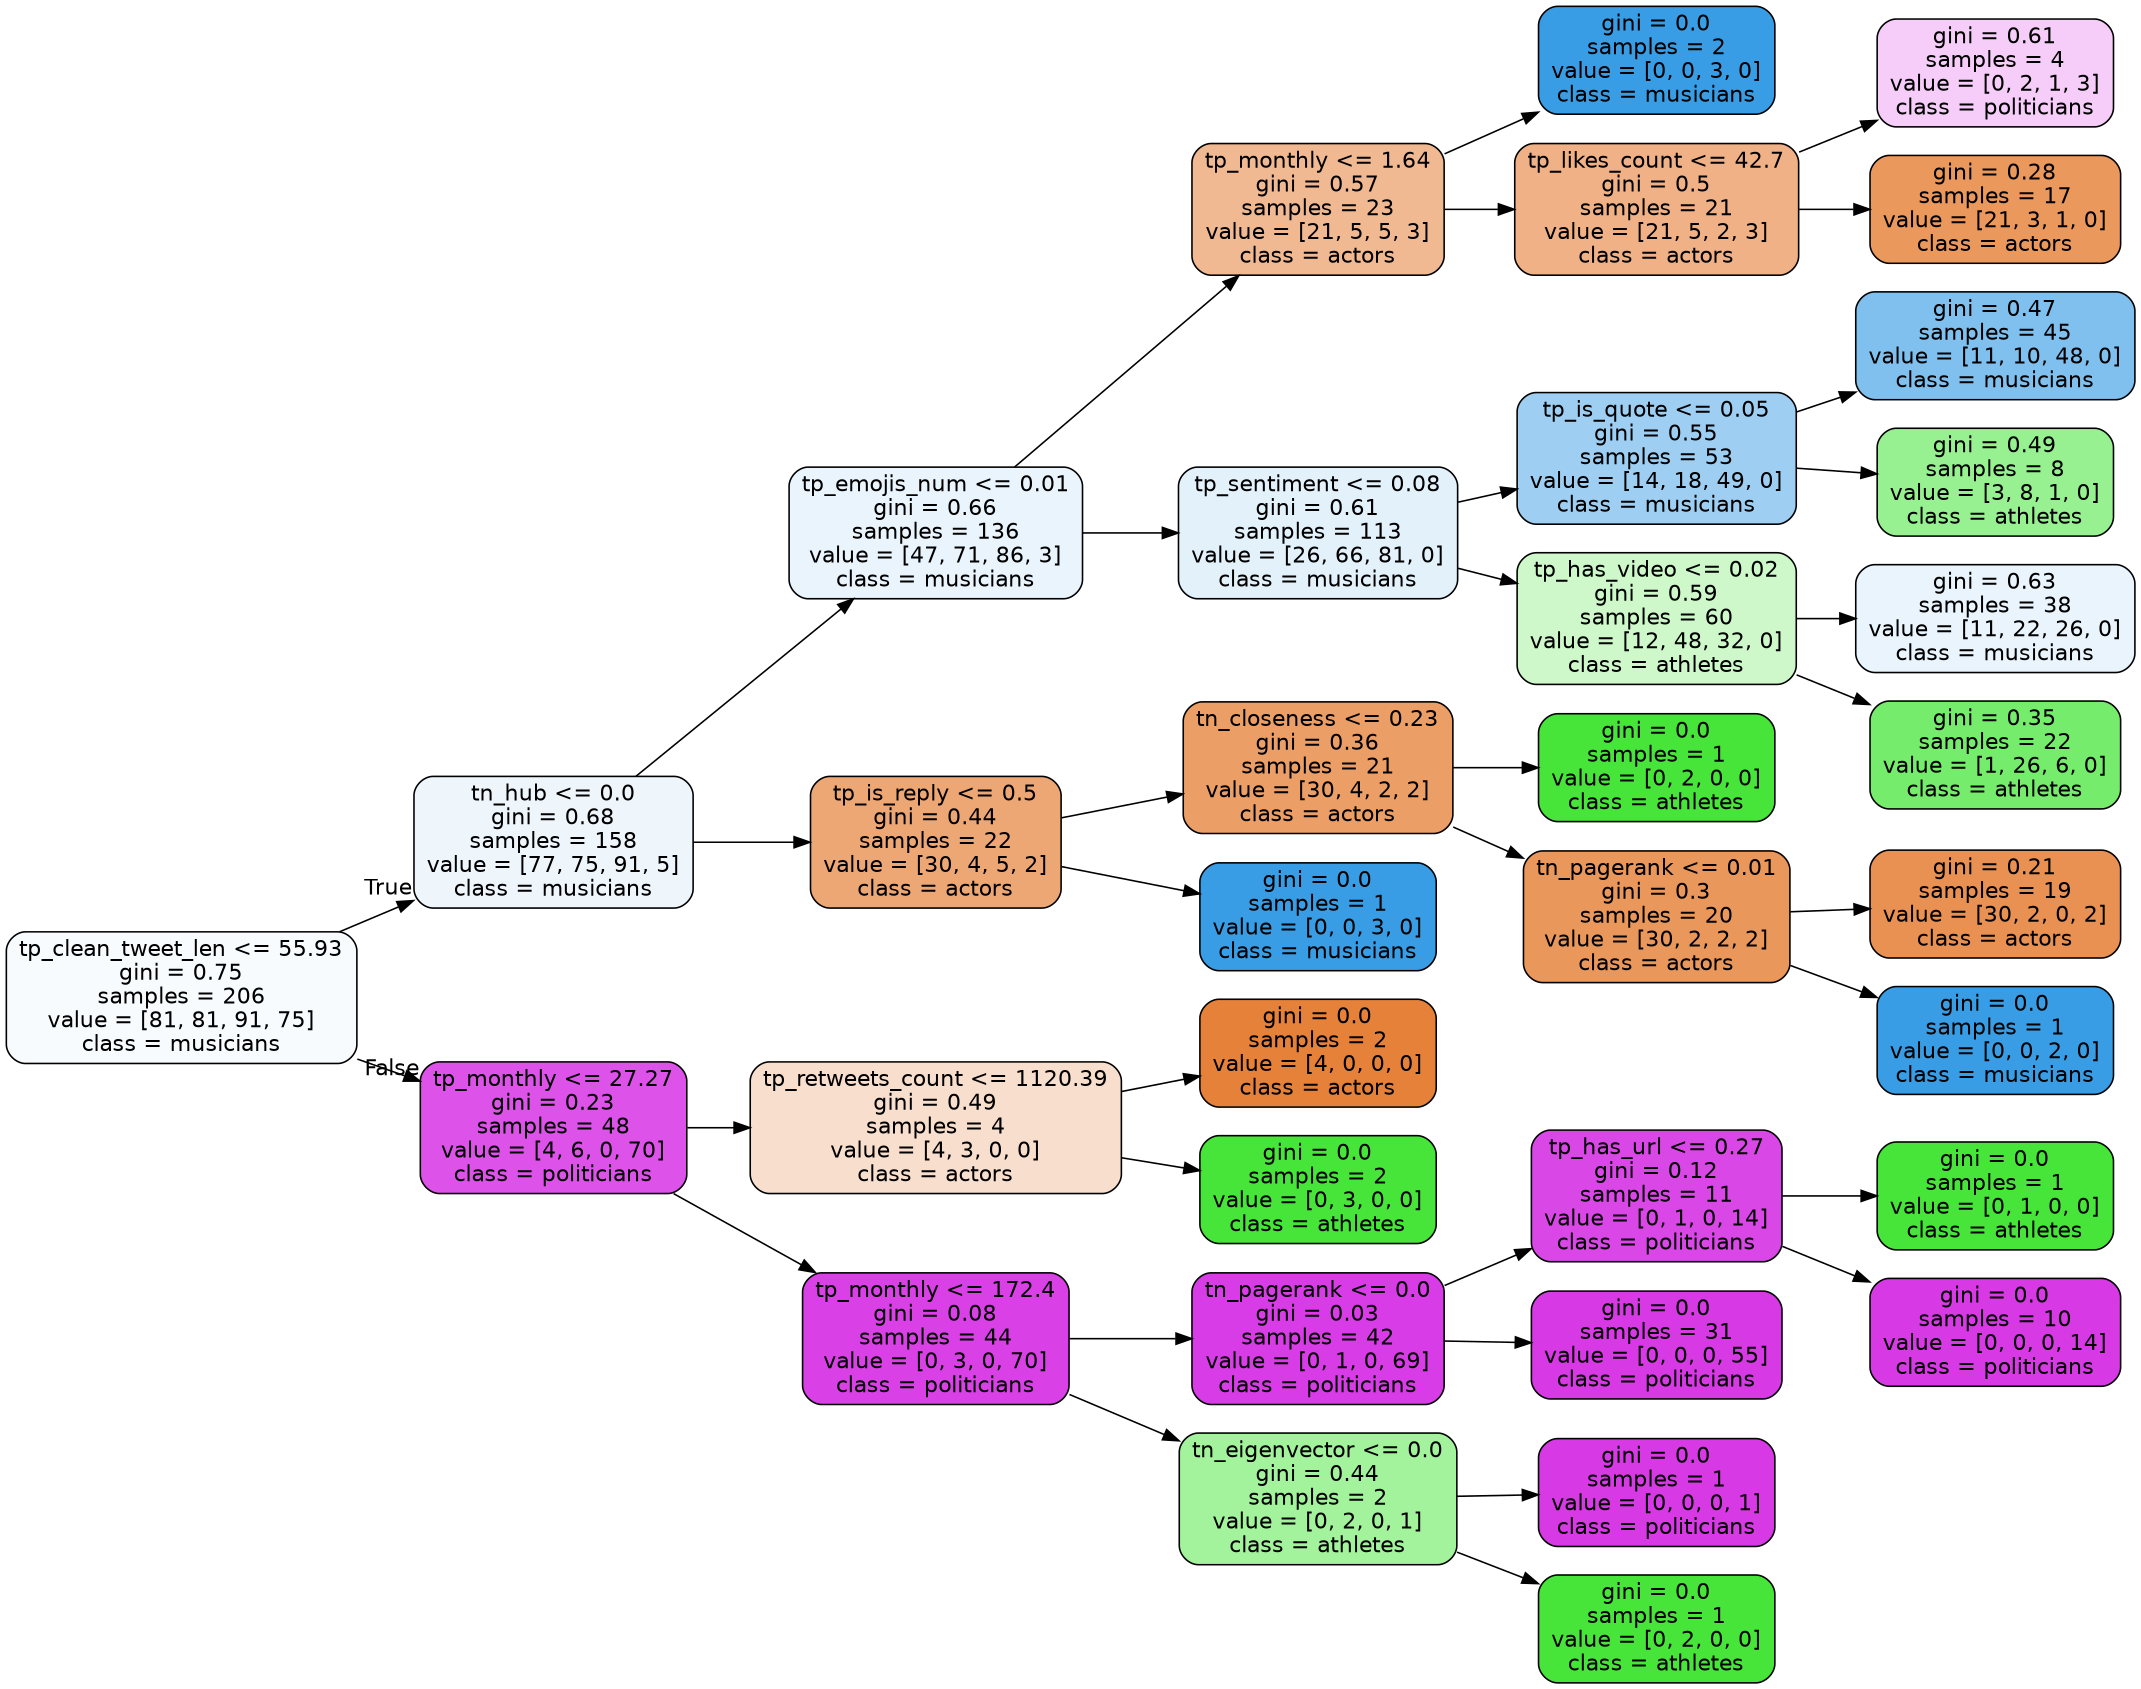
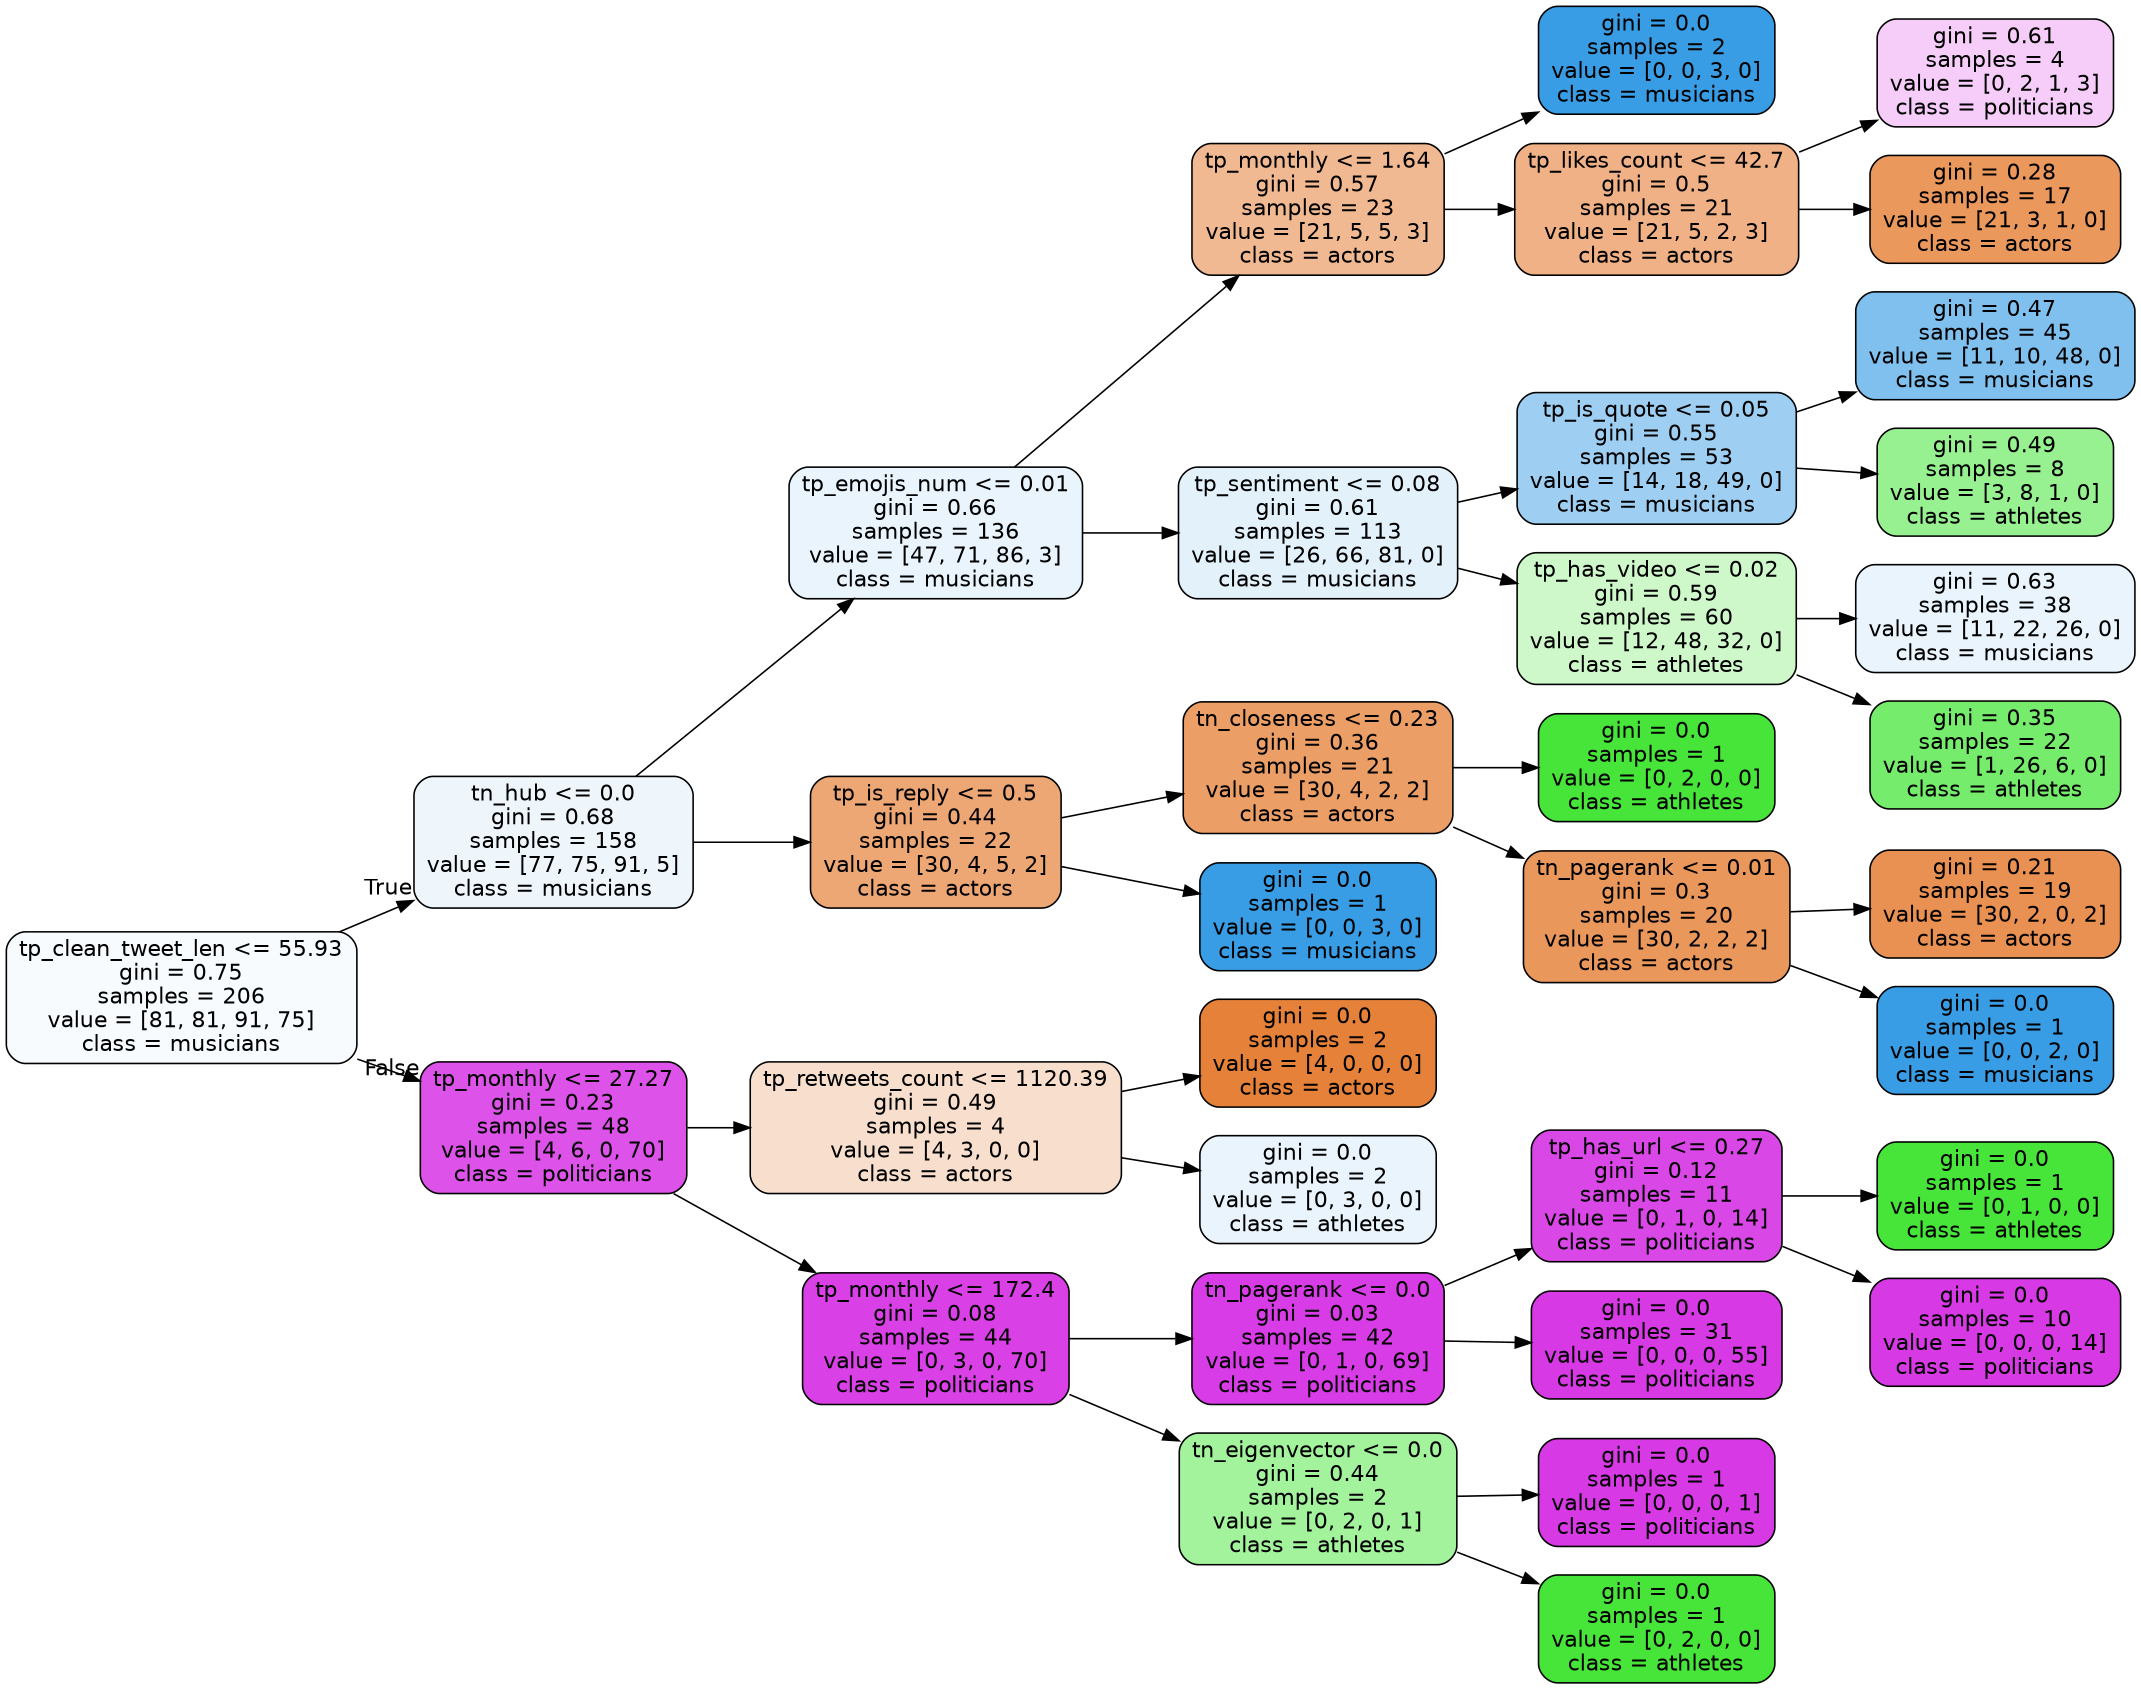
node "gini = 0.0 samples = 2 value = [0, 3, 0, 0] class = athletes": fillcolor #47e539ff -> #399de51c
